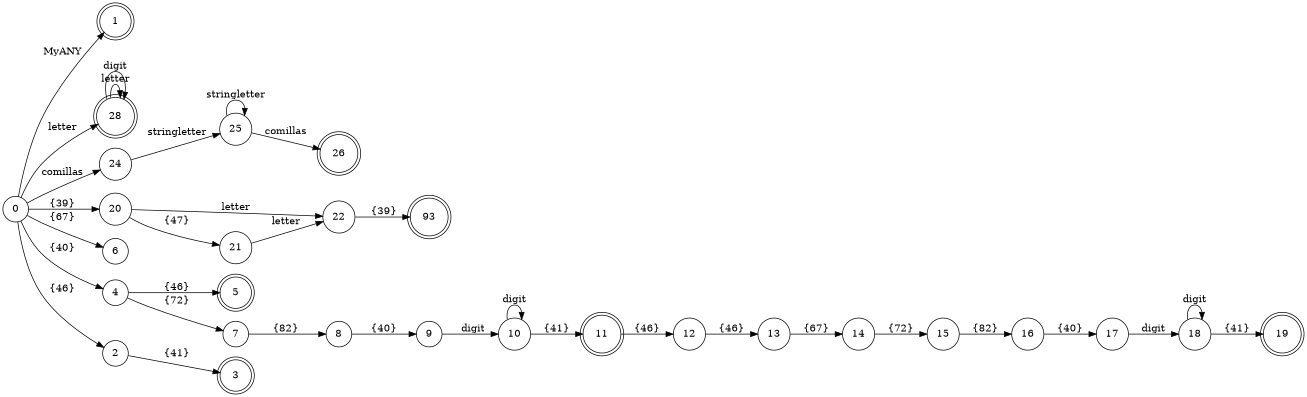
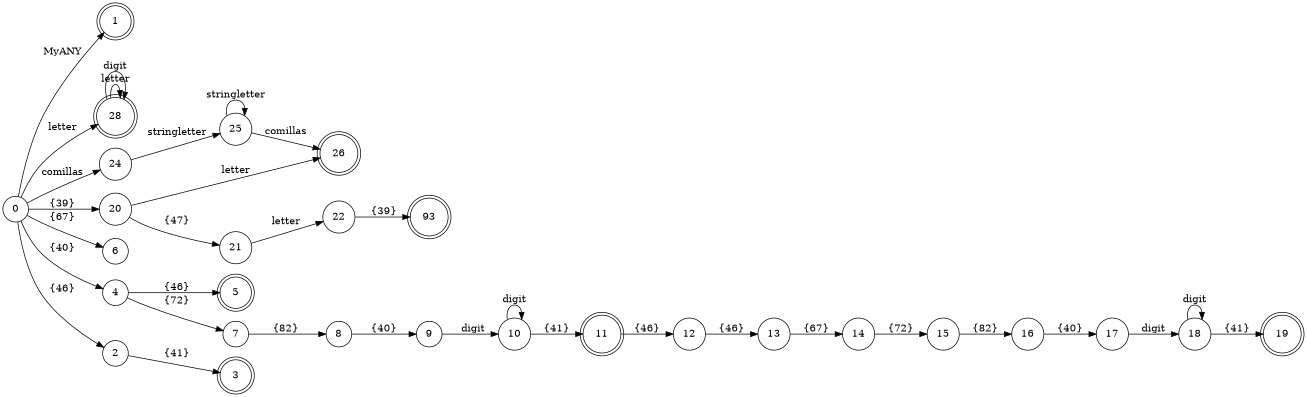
edge "20" -> "22": now "20" -> "26"
